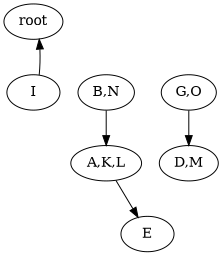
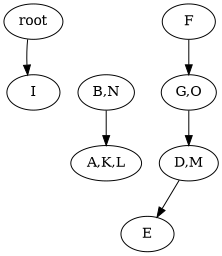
node "F": added
edge "I" -> "root": reversed
edge "A,K,L" -> "E": now "D,M" -> "E"
